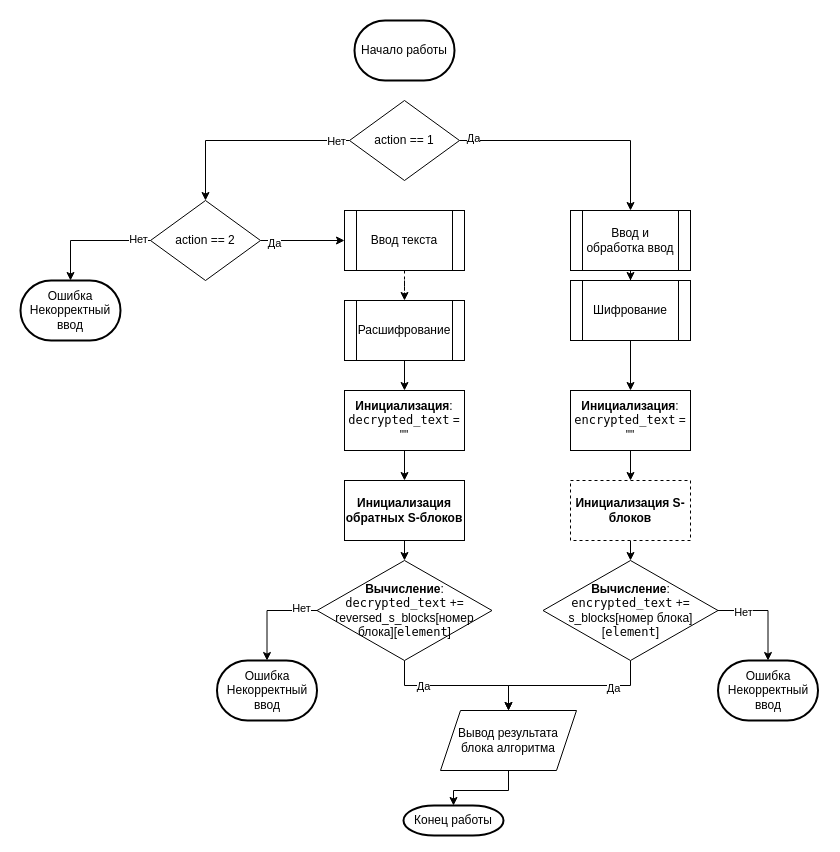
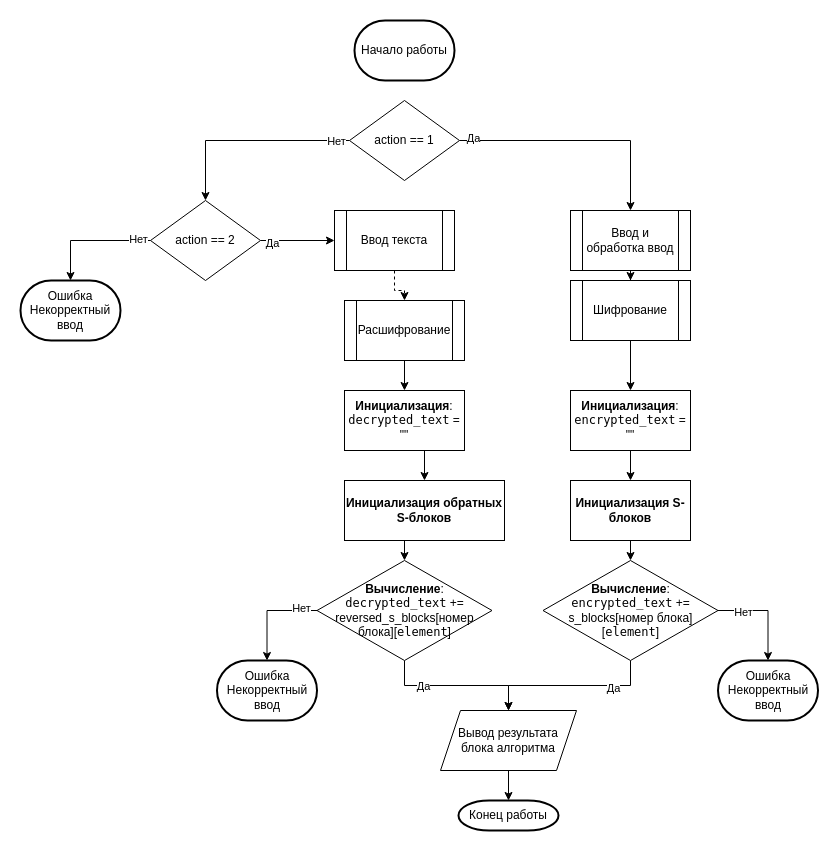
node "Ввод текста": moved (405, 241) -> (395, 241)
node "Инициализация обратных S-блоков": size 120x60 -> 160x60
node "Инициализация S-блоков": style dashed -> solid
node "Конец работы": moved (454, 821) -> (509, 816)
